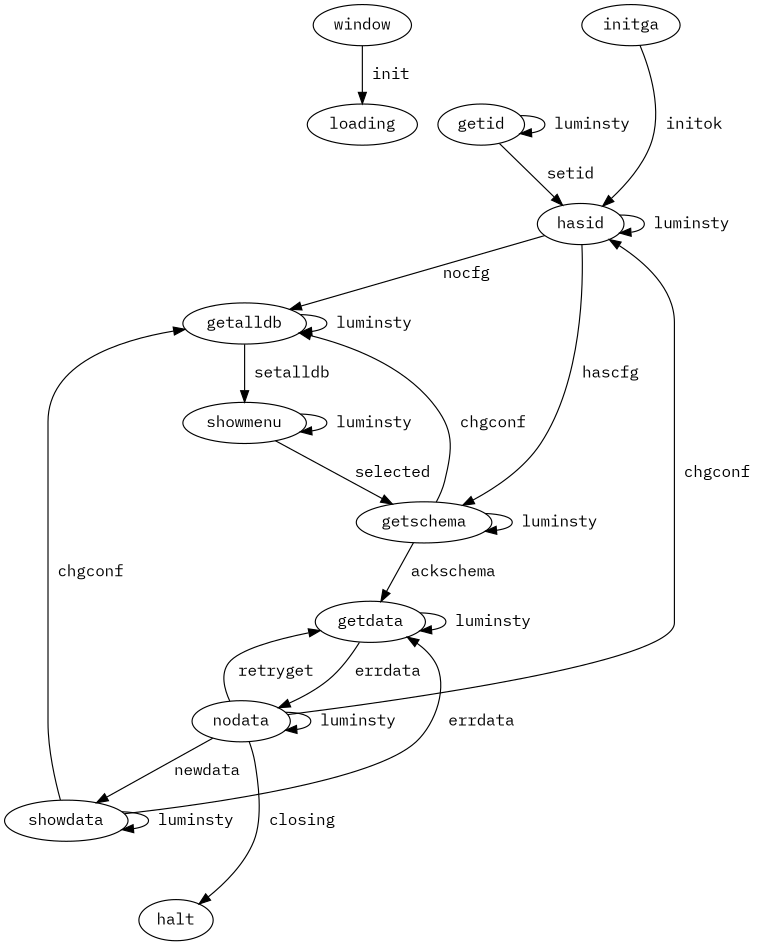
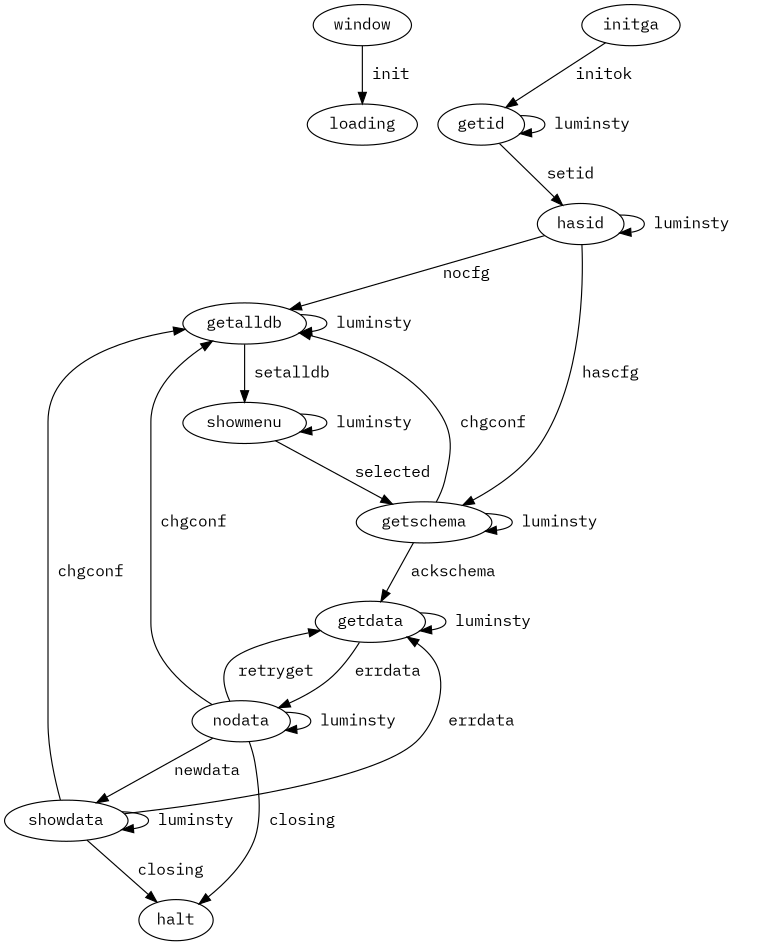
edge "initga" -> "hasid": now "initga" -> "getid"
edge "nodata" -> "hasid": now "nodata" -> "getalldb"
edge "showdata" -> "halt": added, label "closing"
